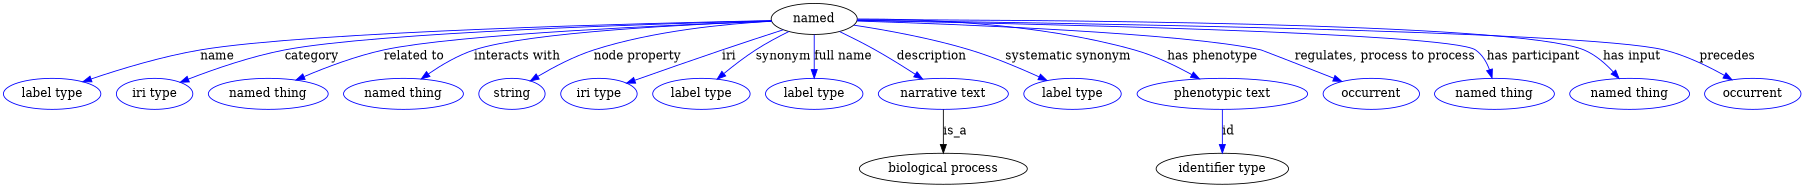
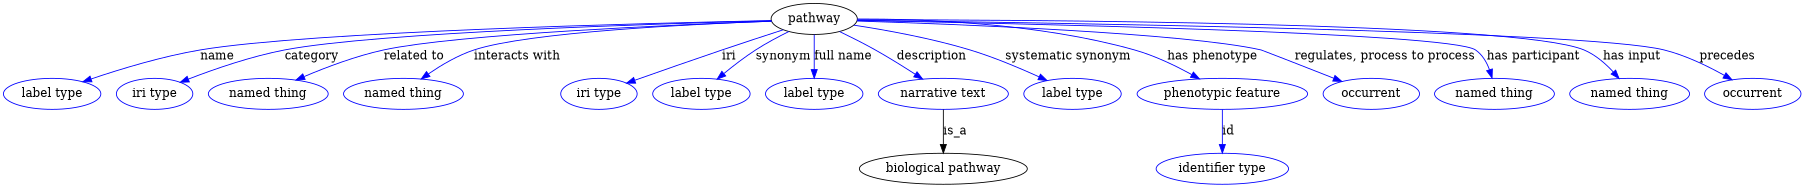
node "named": label "named" -> "pathway"
node "string": removed
node "phenotypic text": label "phenotypic text" -> "phenotypic feature"
node "biological process": label "biological process" -> "biological pathway"
node "identifier type": color black -> blue
